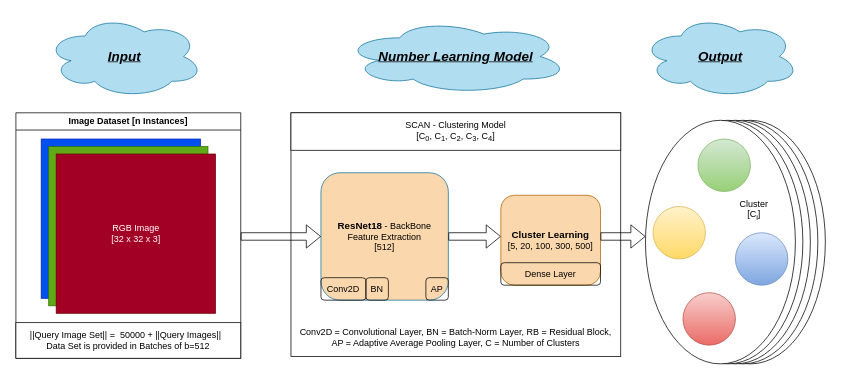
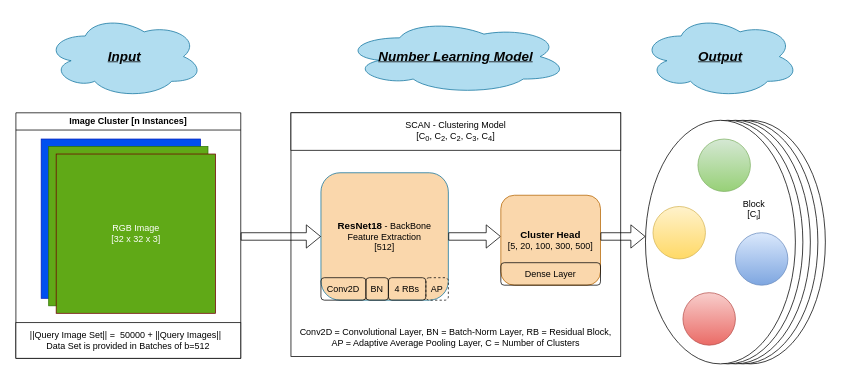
node "Image Dataset [n Instances]": label "Image Dataset [n Instances]" -> "Image Cluster [n Instances]"
node "SCAN - Clustering Model [C0, C1, C2, C3, C4]": label "SCAN - Clustering Model [C0, C1, C2, C3, C4]" -> "SCAN - Clustering Model [C0, C2, C2, C3, C4]"
node "Cluster [Ci]": label "Cluster [Ci]" -> "Block [Ci]"
node "RGB Image [32 x 32 x 3]": fillcolor #a20025 -> #60a917
node "Cluster Learning [5, 20, 100, 300, 500]": label "Cluster Learning [5, 20, 100, 300, 500]" -> "Cluster Head [5, 20, 100, 300, 500]"
node "4 RBs": added
node "AP": style solid -> dashed
